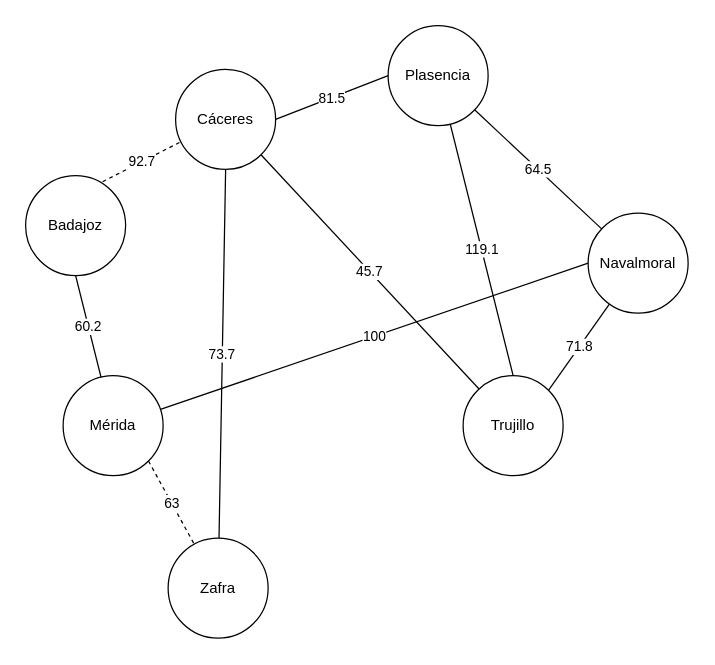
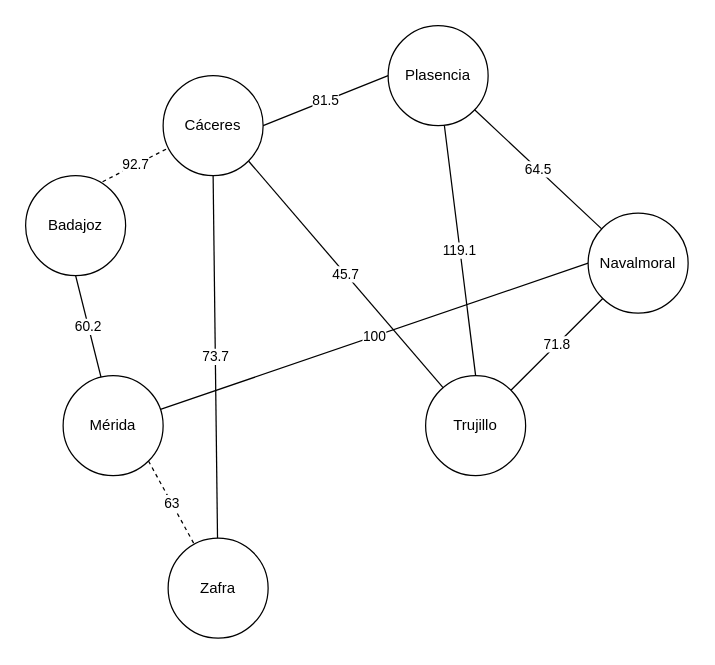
node "Cáceres": moved (226, 119) -> (213, 126)
node "Trujillo": moved (513, 426) -> (476, 426)
